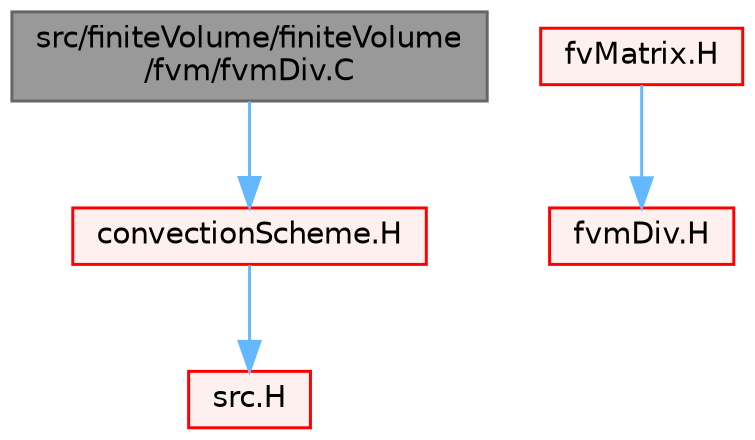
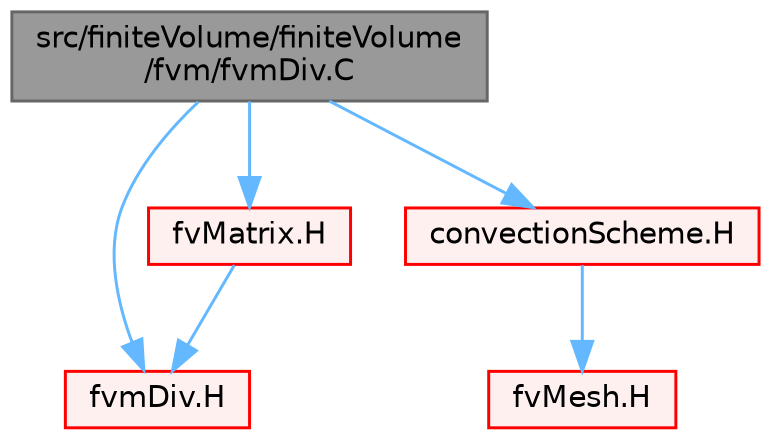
edge "src/finiteVolume/finiteVolume /fvm/fvmDiv.C" -> "fvMatrix.H": added
edge "src/finiteVolume/finiteVolume /fvm/fvmDiv.C" -> "fvmDiv.H": added
node "src.H": label "src.H" -> "fvMesh.H"
